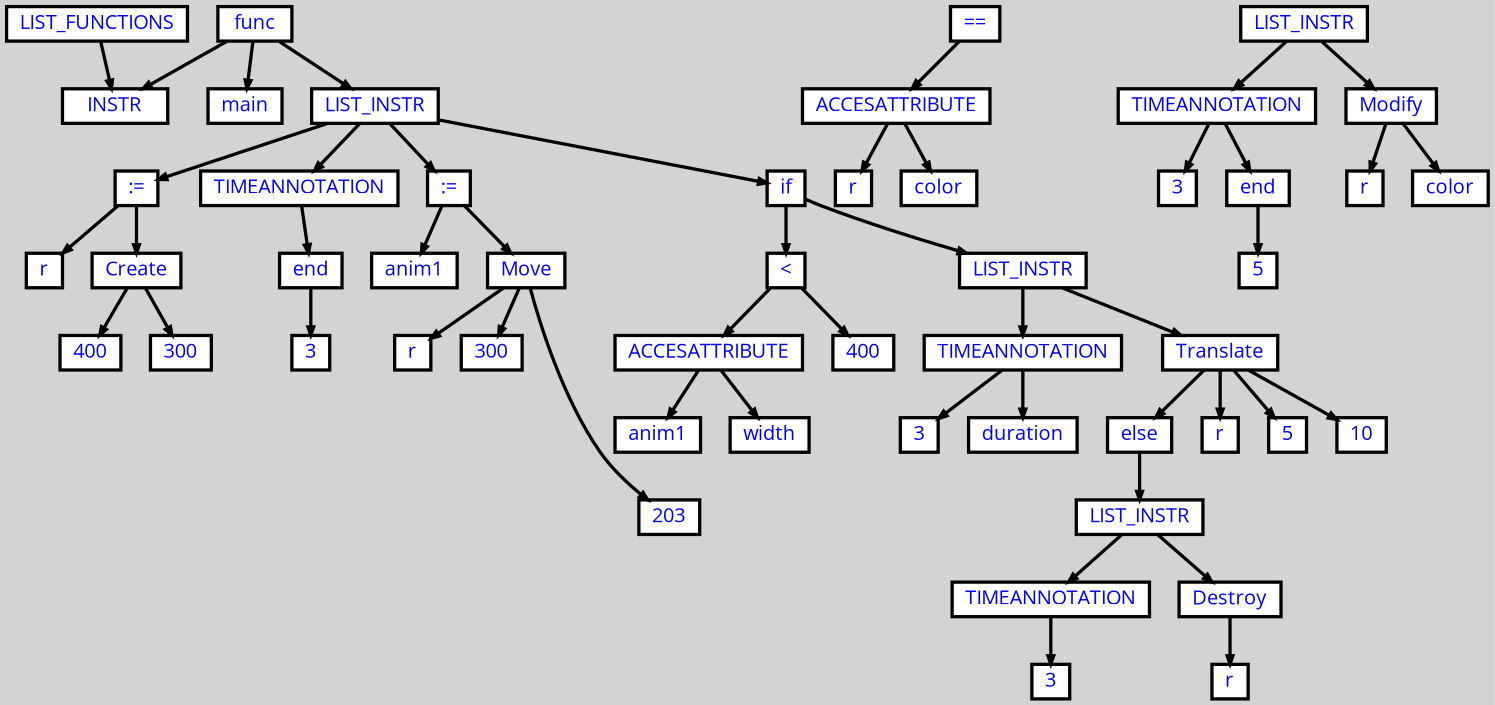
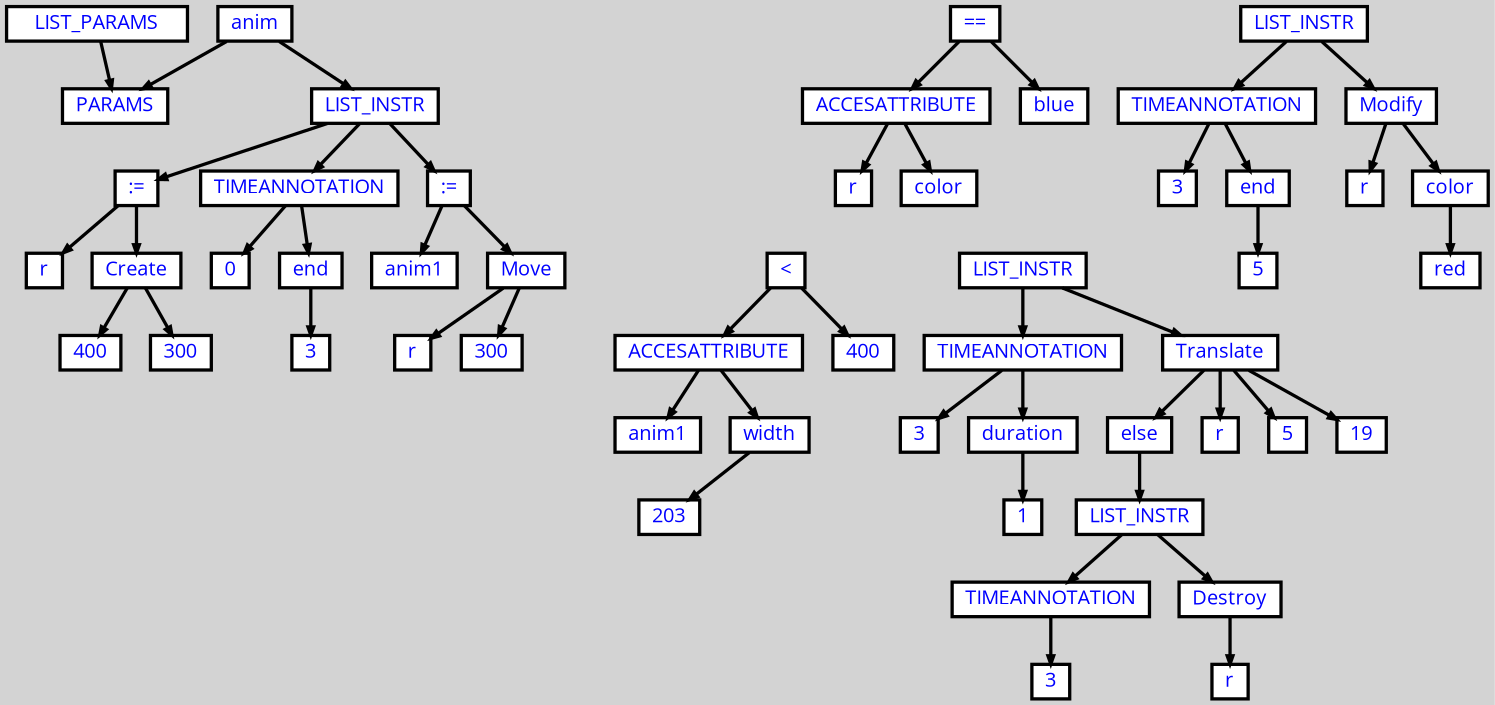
node "LIST_FUNCTIONS": label "LIST_FUNCTIONS" -> "LIST_PARAMS"
node "func": label "func" -> "anim"
node "INSTR": label "INSTR" -> "PARAMS"
node "main": removed
node "blue": added
node "if": removed
node "0": added
node "red": added
edge "Move" -> "203": now "width" -> "203"
node "10": label "10" -> "19"
node "1": added
